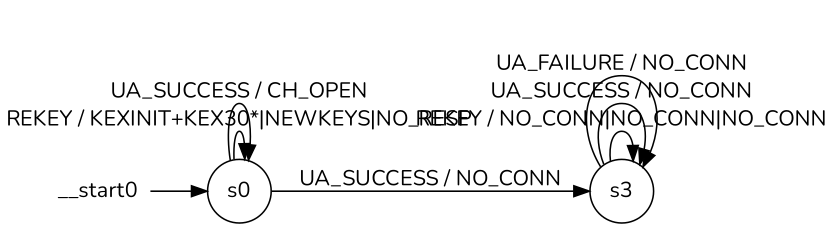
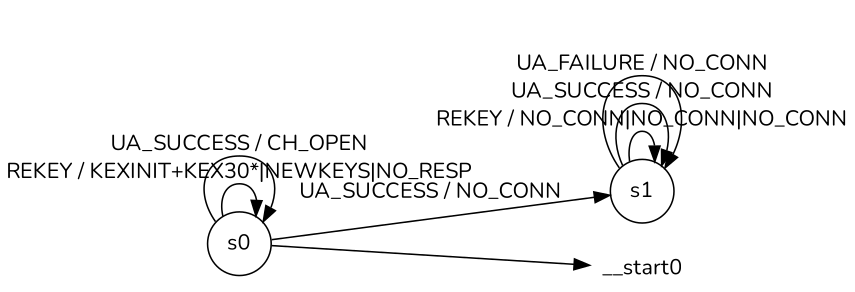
edge "__start0" -> "s0": reversed
node "s3": label "s3" -> "s1"
